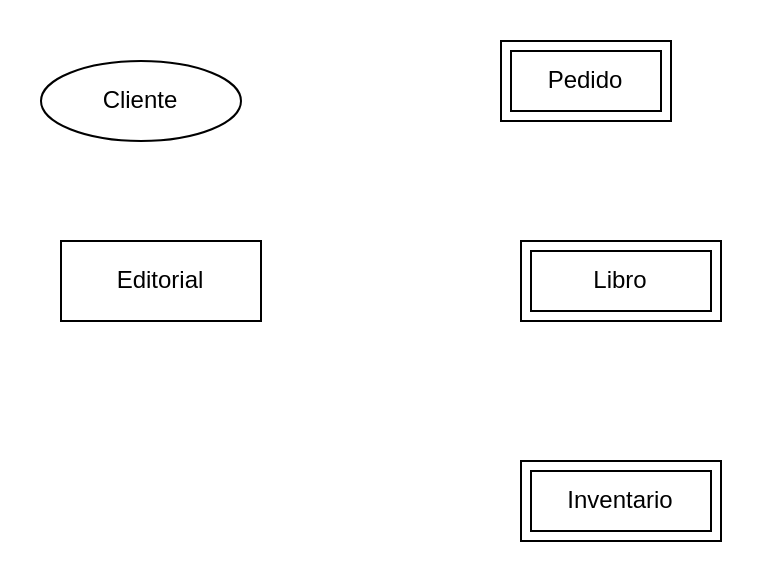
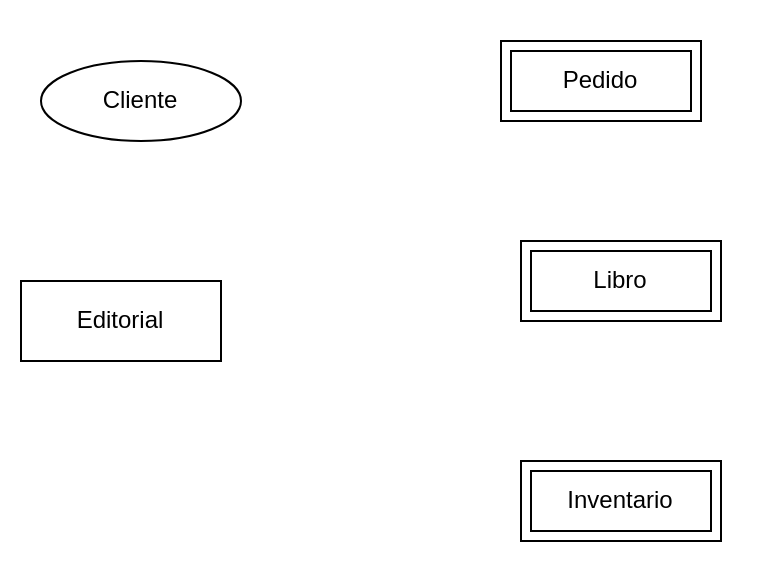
node "Pedido": size 170x80 -> 200x80
node "Editorial": moved (161, 281) -> (121, 321)
